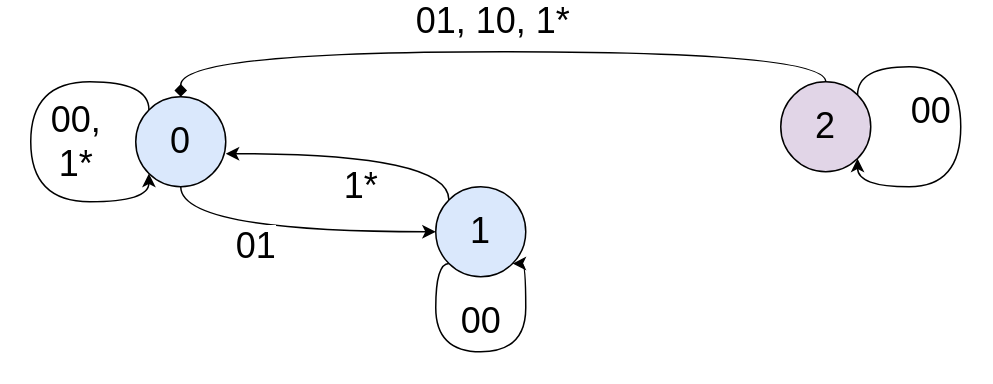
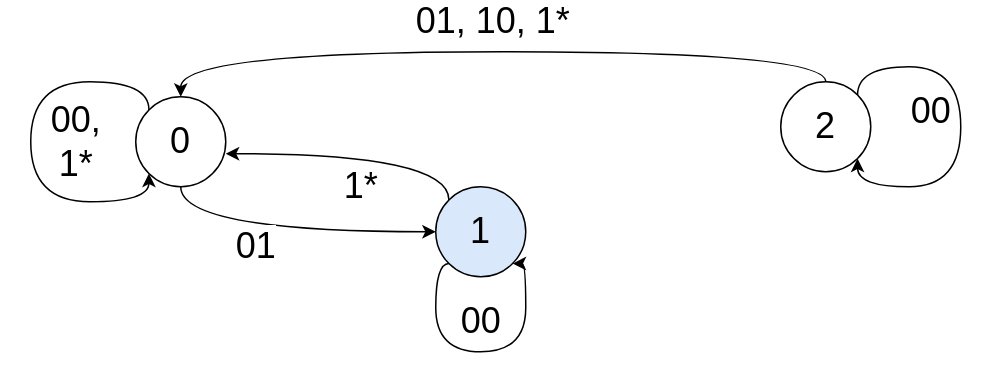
edge "2" -> "0": arrowhead diamond -> classic
node "2": fillcolor #e1d5e7 -> #ffffff
node "0": fillcolor #dae8fc -> #ffffff
